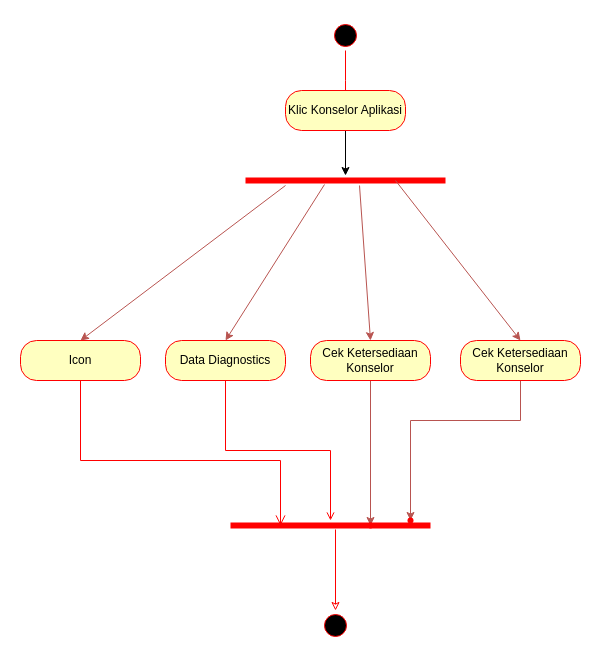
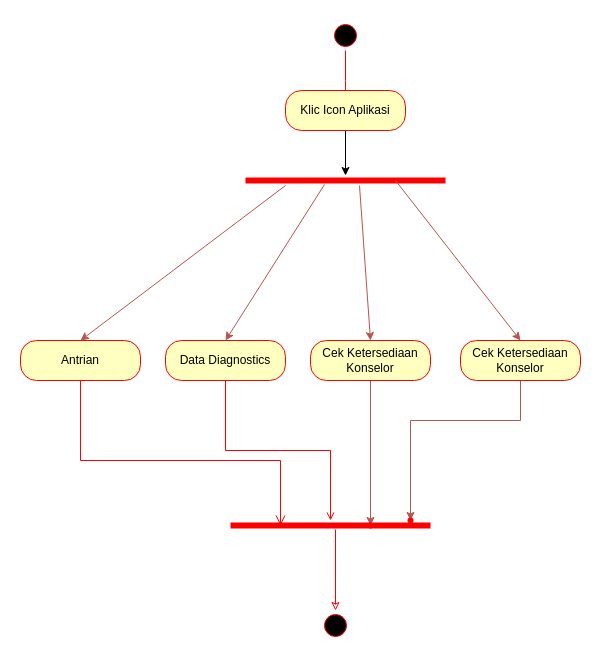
node "Klic Konselor Aplikasi": label "Klic Konselor Aplikasi" -> "Klic Icon Aplikasi"
node "Icon": label "Icon" -> "Antrian"
